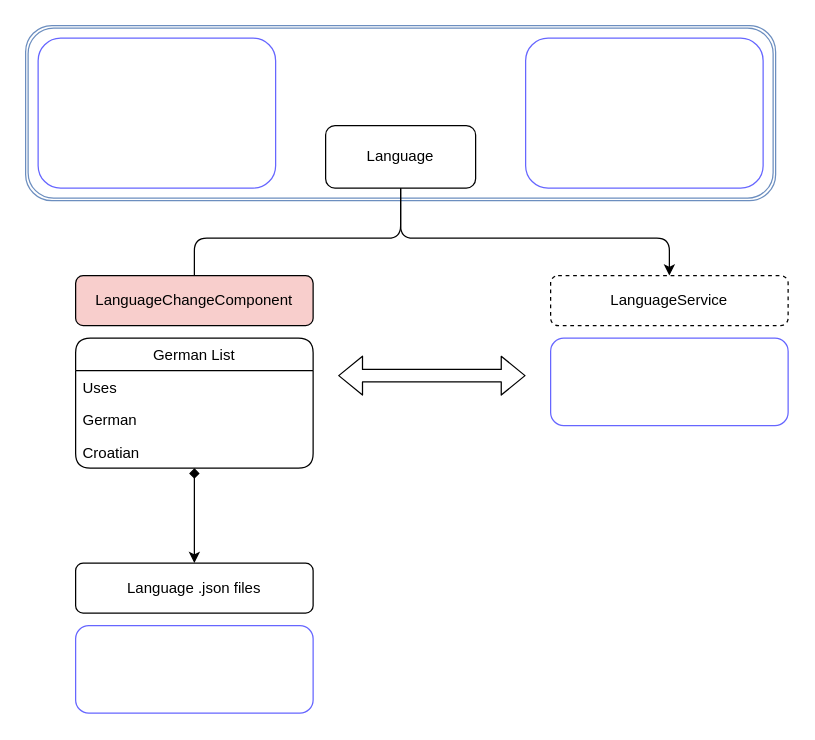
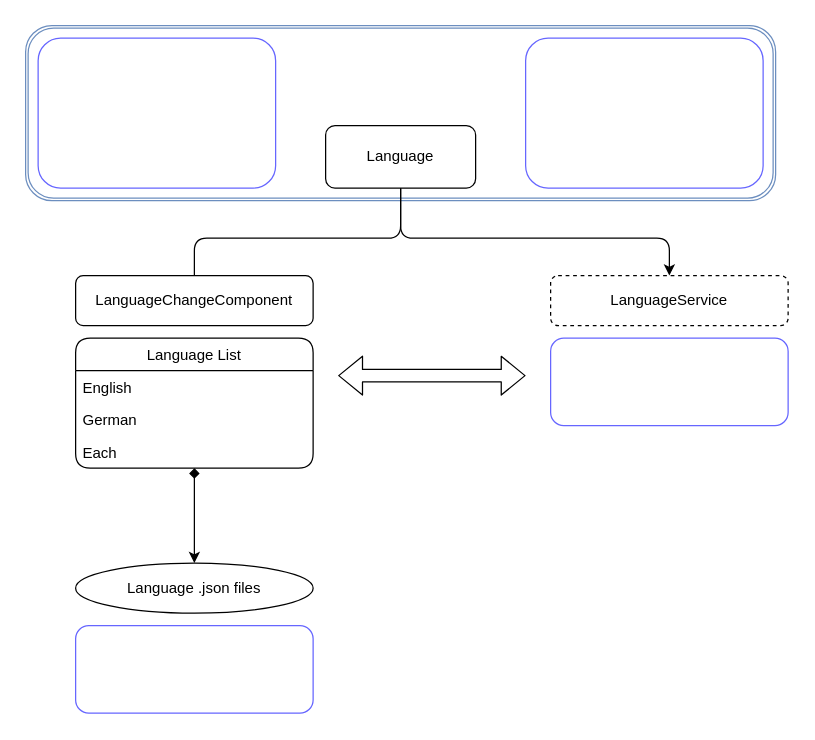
node "LanguageChangeComponent": fillcolor #f8cecc -> #ffffff
node "German List": label "German List" -> "Language List"
node "Uses": label "Uses" -> "English"
node "Croatian": label "Croatian" -> "Each"
node "Language .json files": shape rounded rectangle -> ellipse
